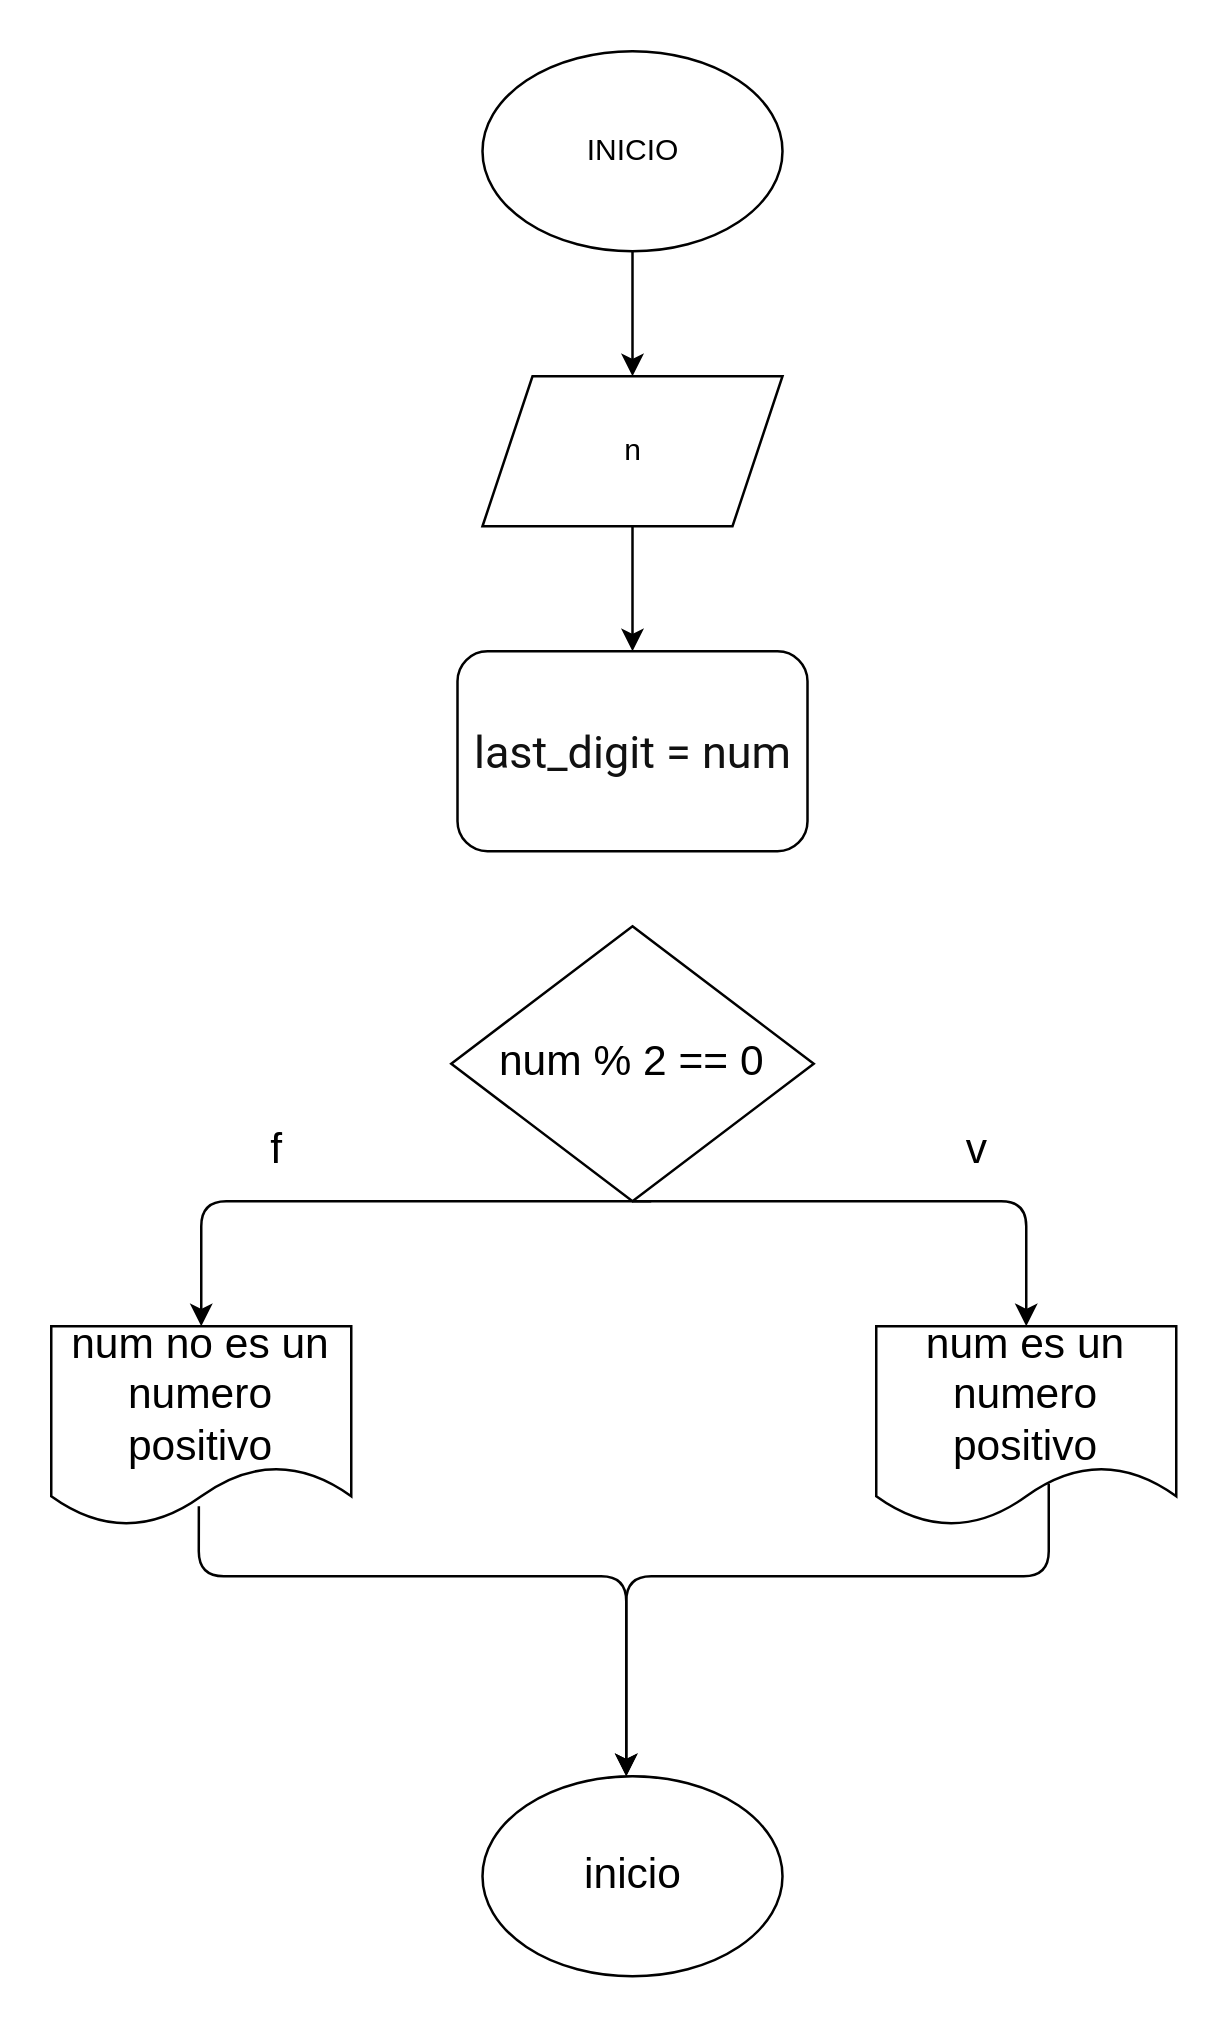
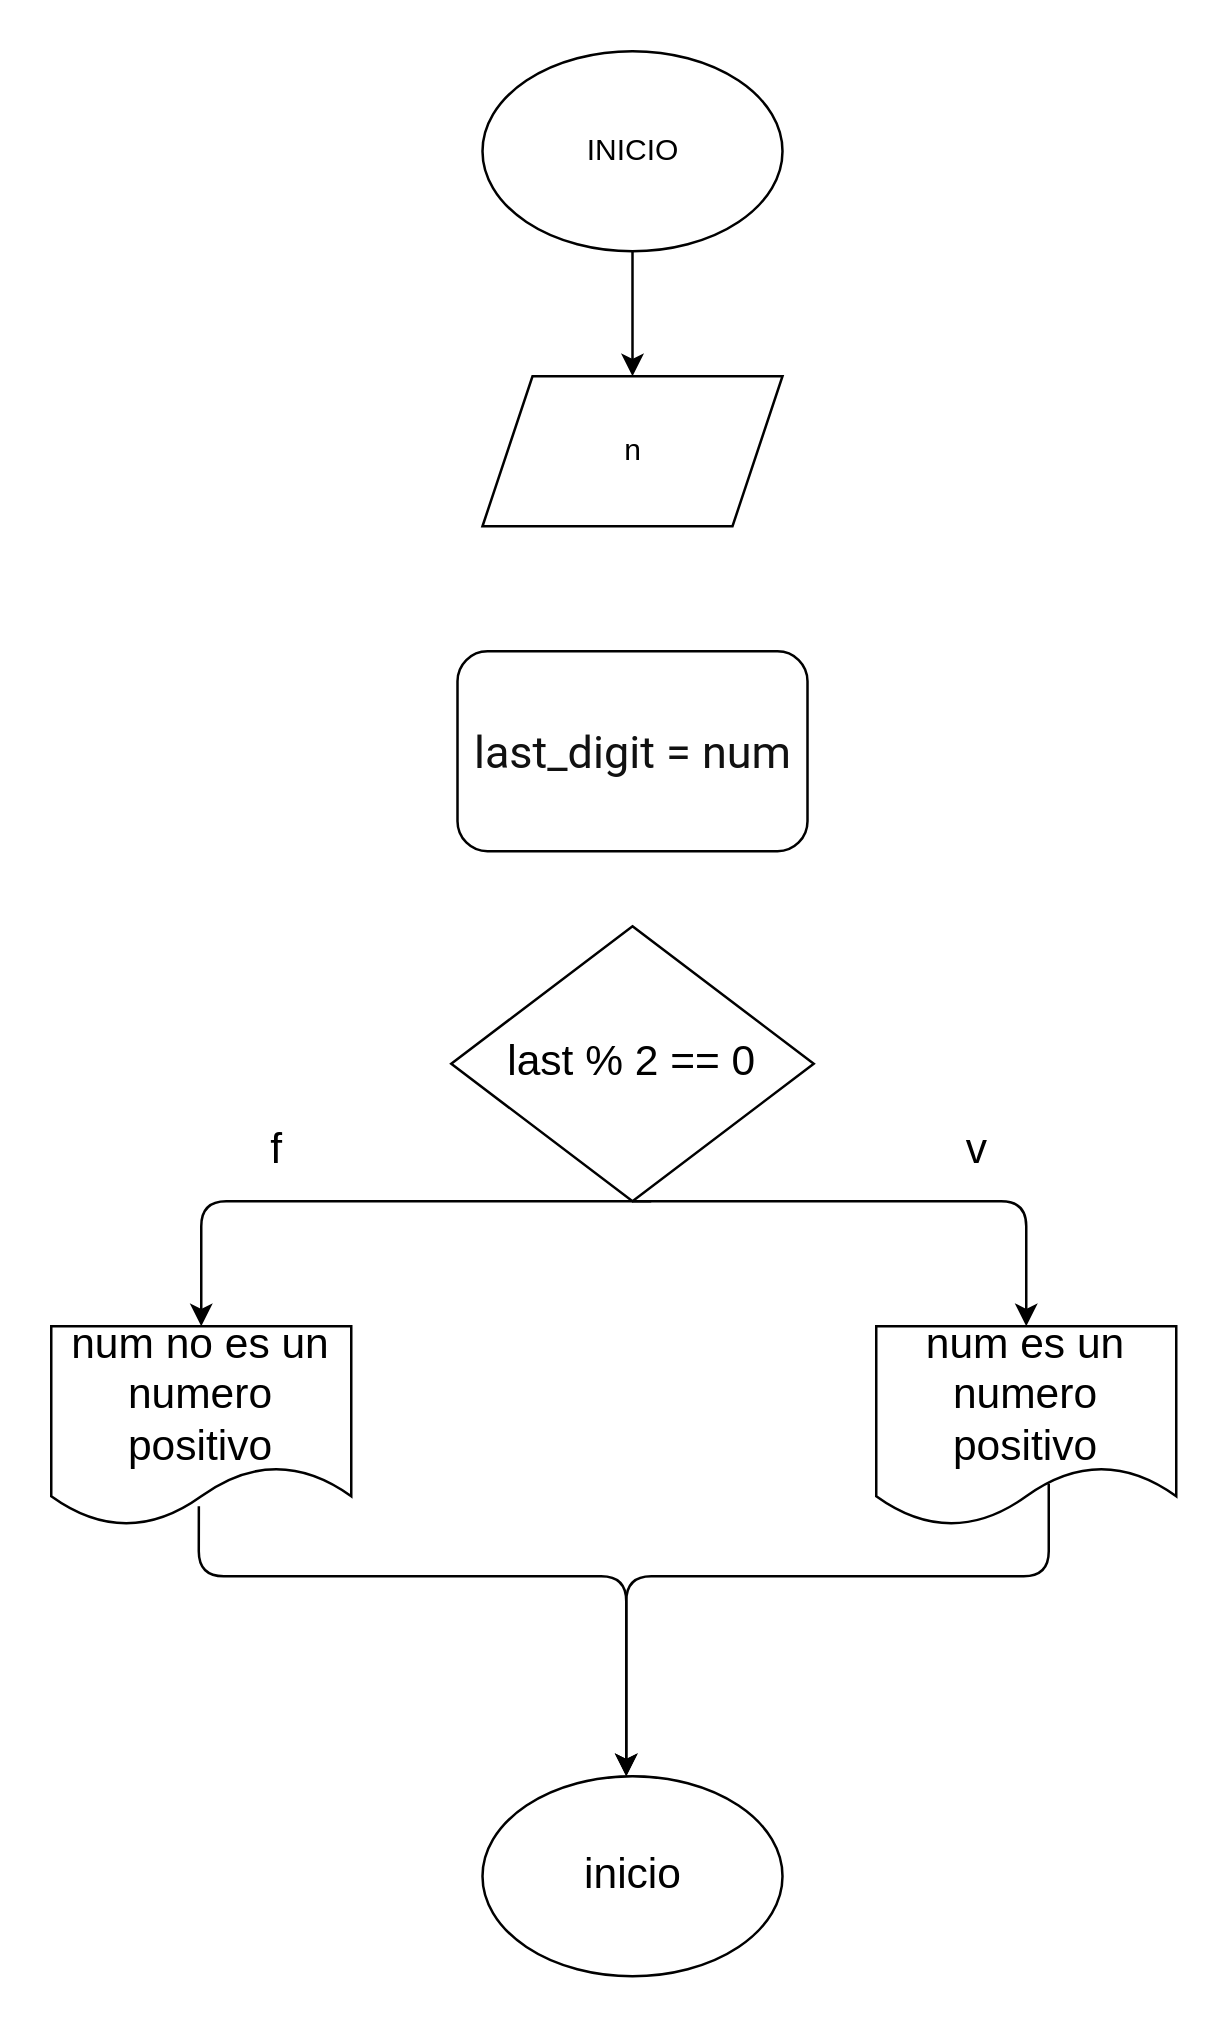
edge "n" -> "last_digit = num": removed
node "num % 2 == 0": label "num % 2 == 0" -> "last % 2 == 0"
